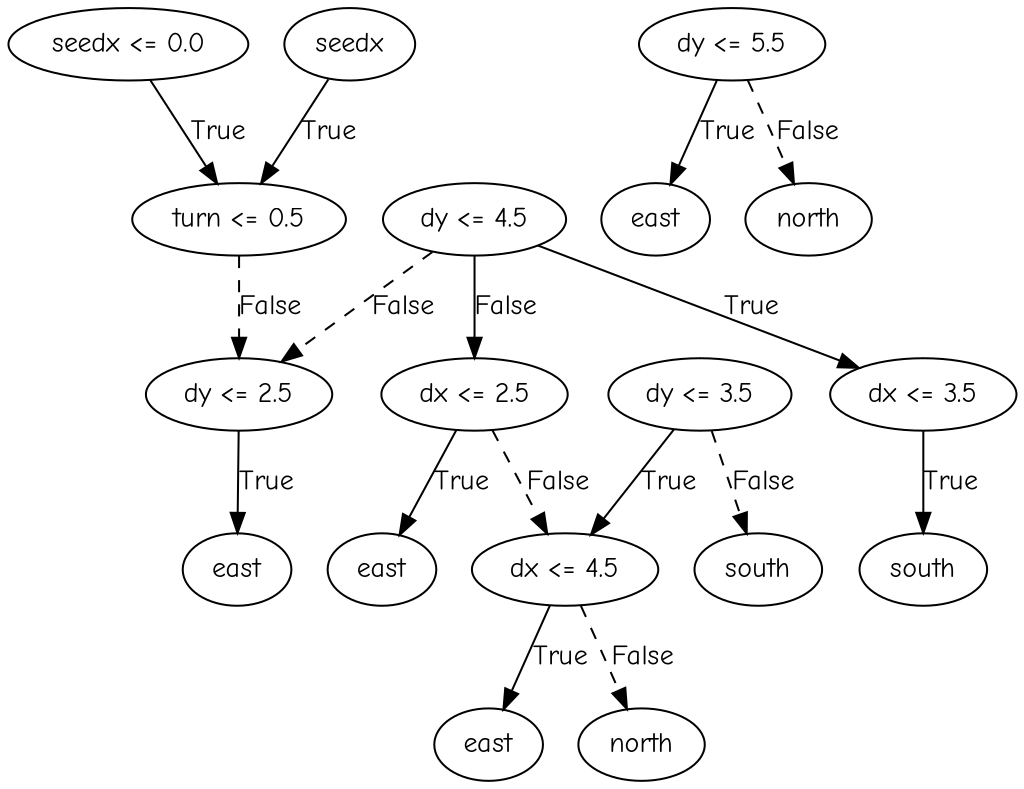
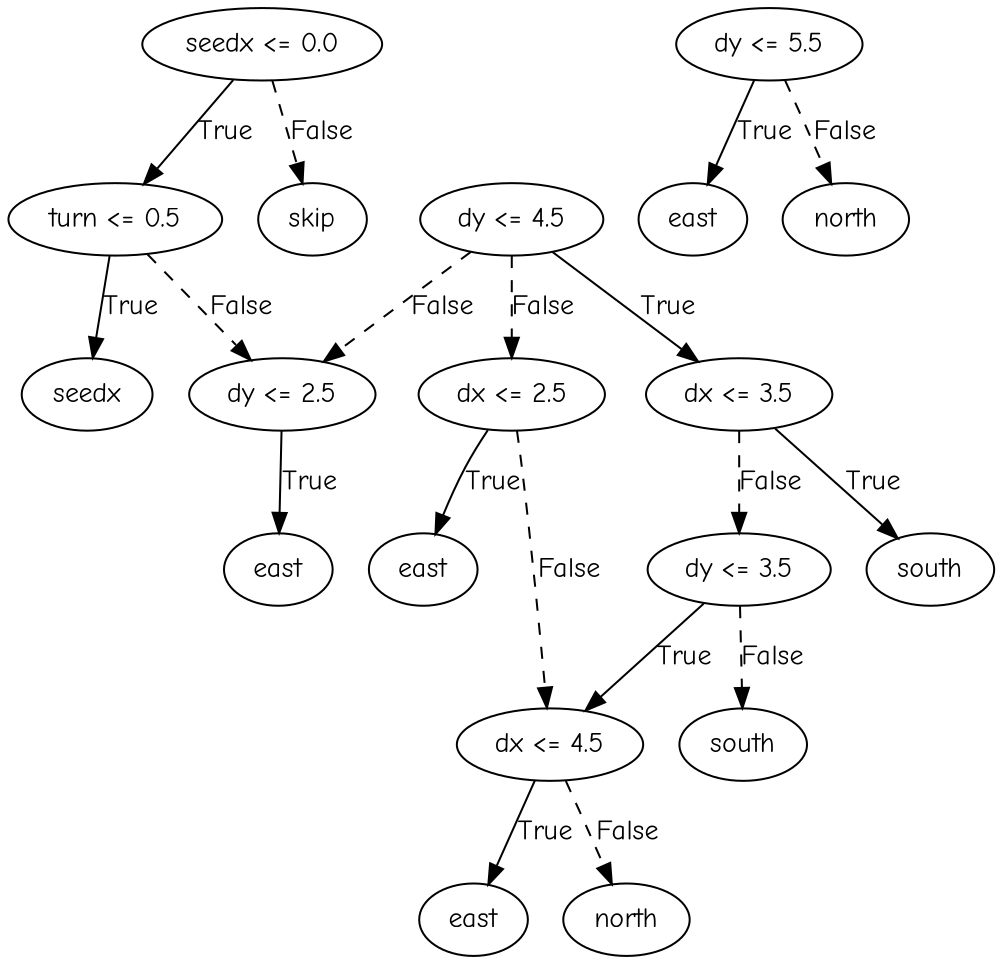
edge "seedx" -> "turn <= 0.5": reversed
node "skip": added
edge "dy <= 4.5" -> "dx <= 2.5": style solid -> dashed
edge "dx <= 3.5" -> "dy <= 3.5": added, label "False"
